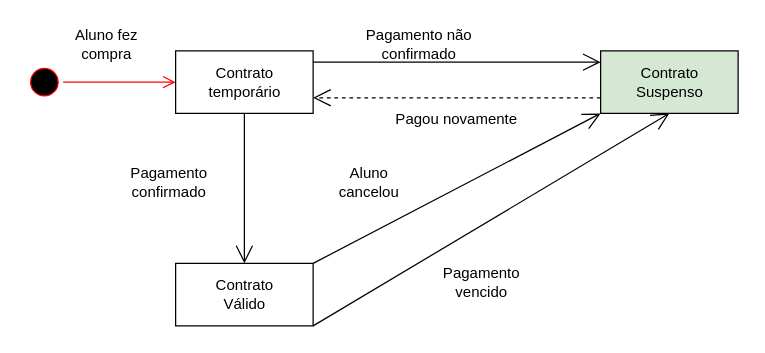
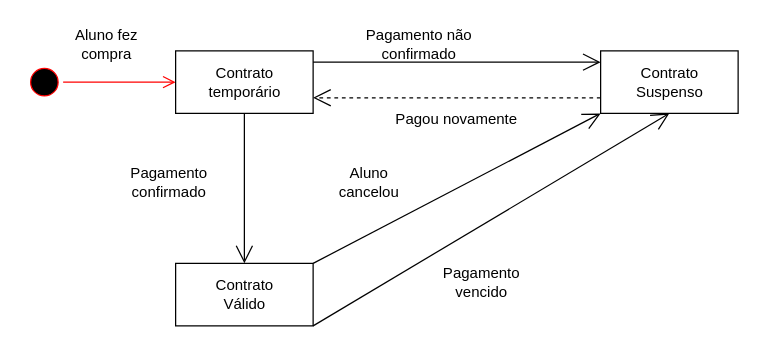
node "Contrato Suspenso": fillcolor #d5e8d4 -> #ffffff
